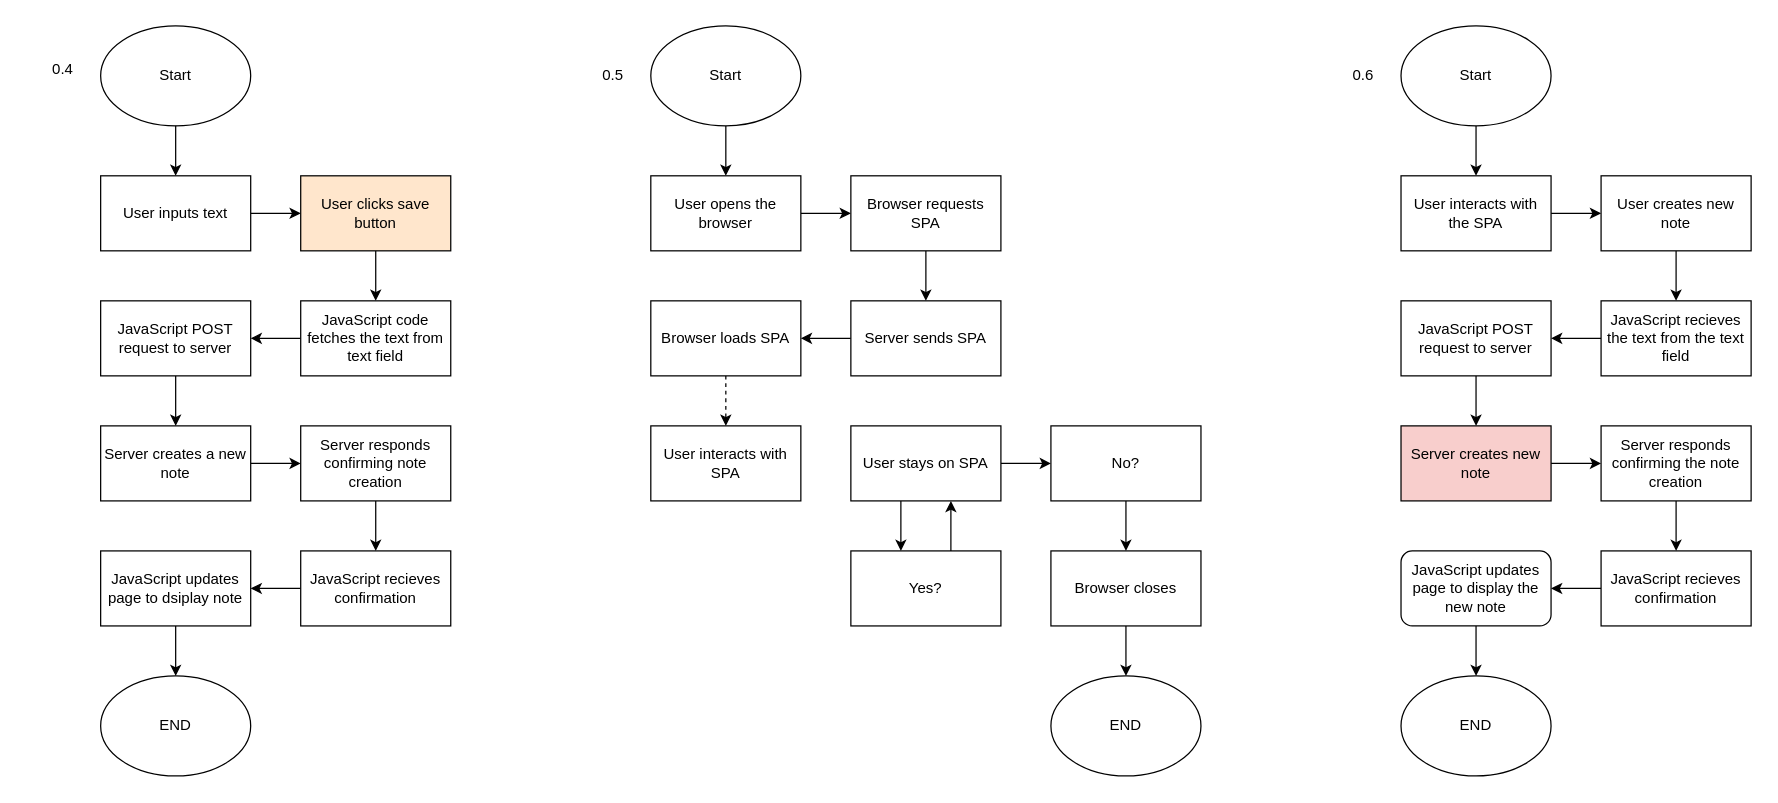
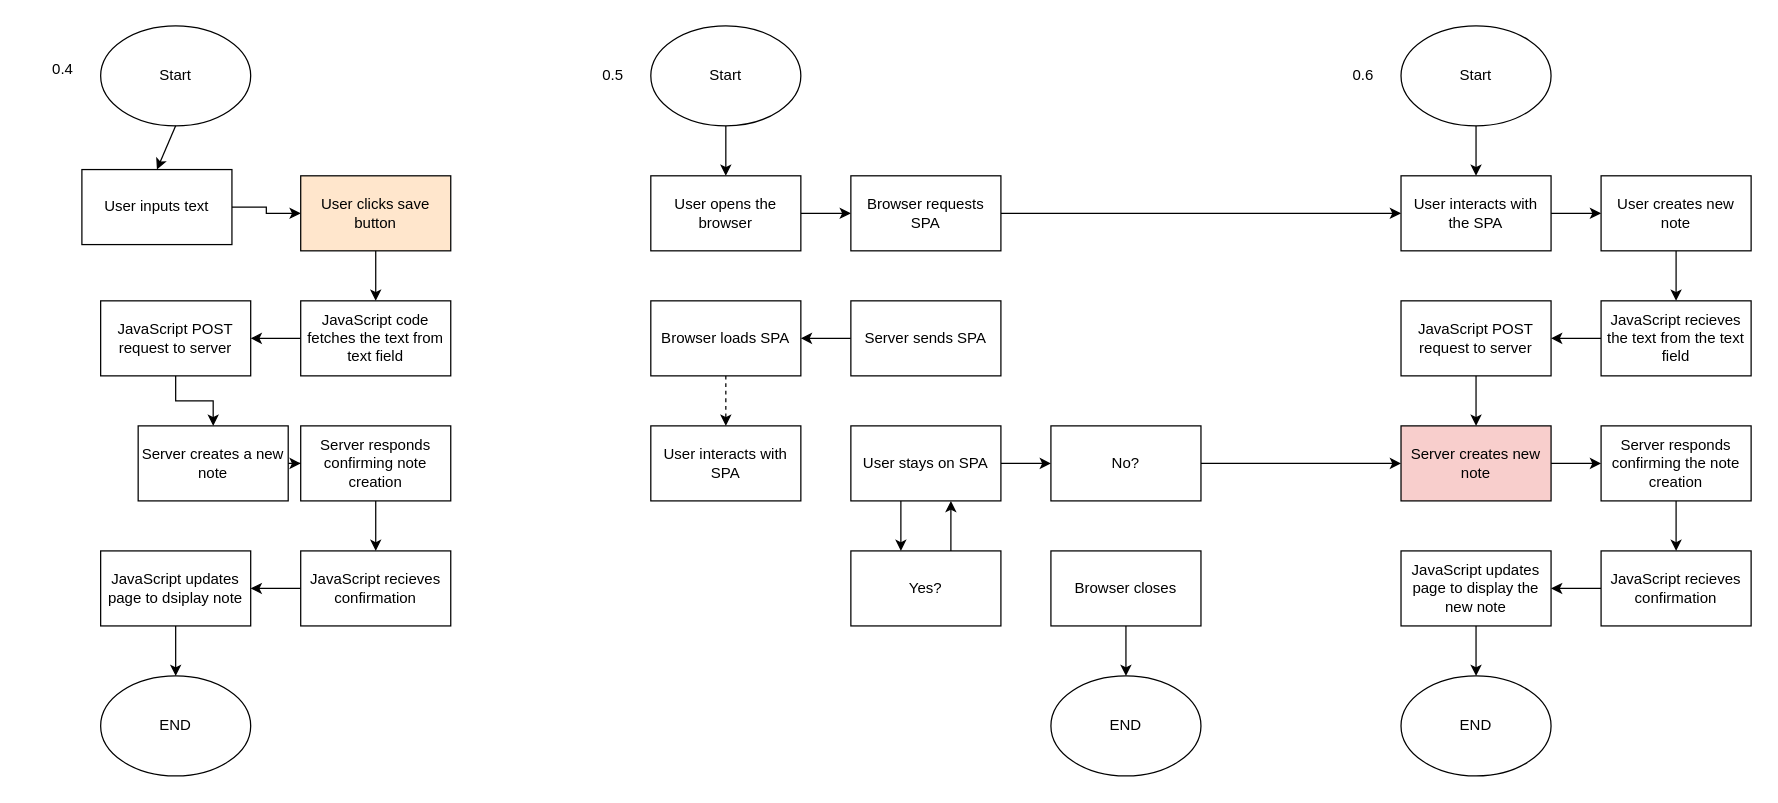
node "User inputs text": moved (176, 213) -> (157, 207)
edge "Browser requests SPA" -> "Server sends SPA": now "Browser requests SPA" -> "User interacts with the SPA"
node "Server creates a new note": moved (176, 463) -> (213, 463)
edge "No?" -> "Browser closes": now "No?" -> "Server creates new note"
node "JavaScript updates page to display the new note": shape rounded rectangle -> rectangle
